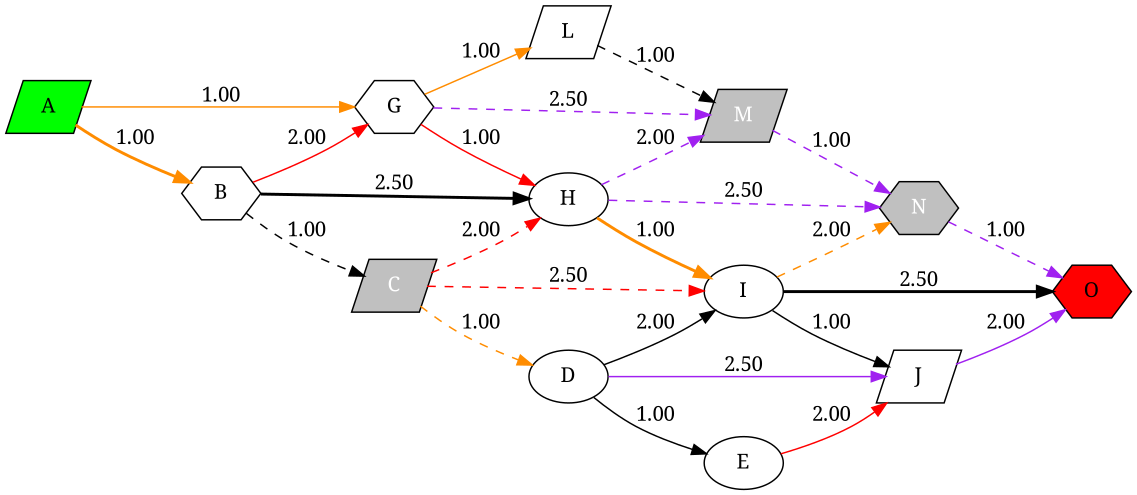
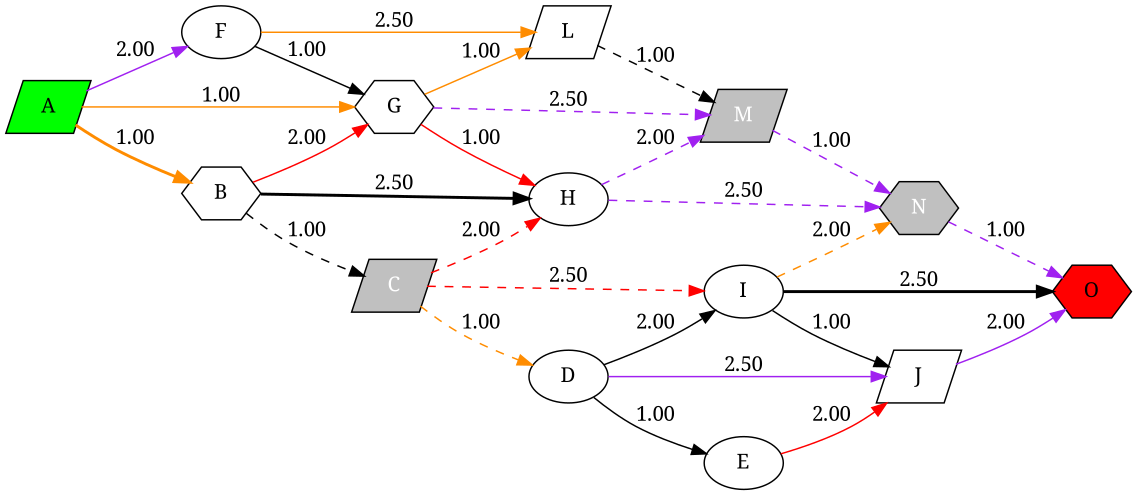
node "F": added
edge "H" -> "I": removed, label "1.00"
